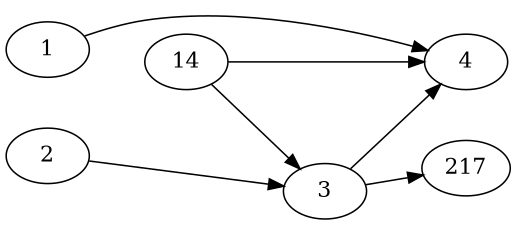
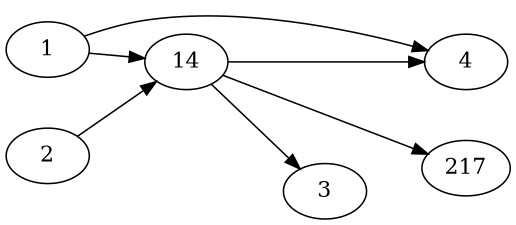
edge "1" -> "14": added
edge "3" -> "4": removed
edge "2" -> "3": now "2" -> "14"
edge "3" -> "217": now "14" -> "217"
